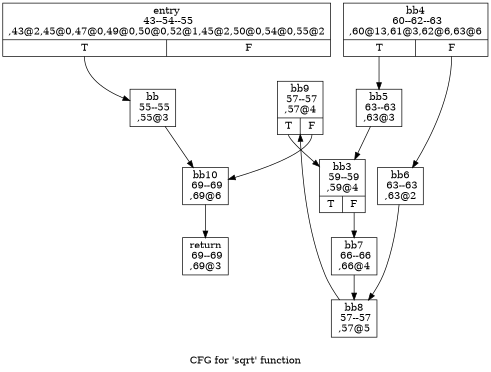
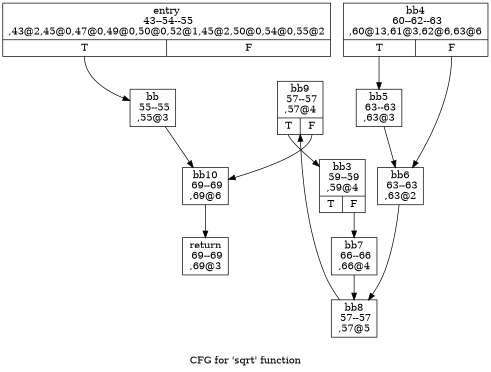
edge "bb5" -> "bb3": now "bb5" -> "bb6"
